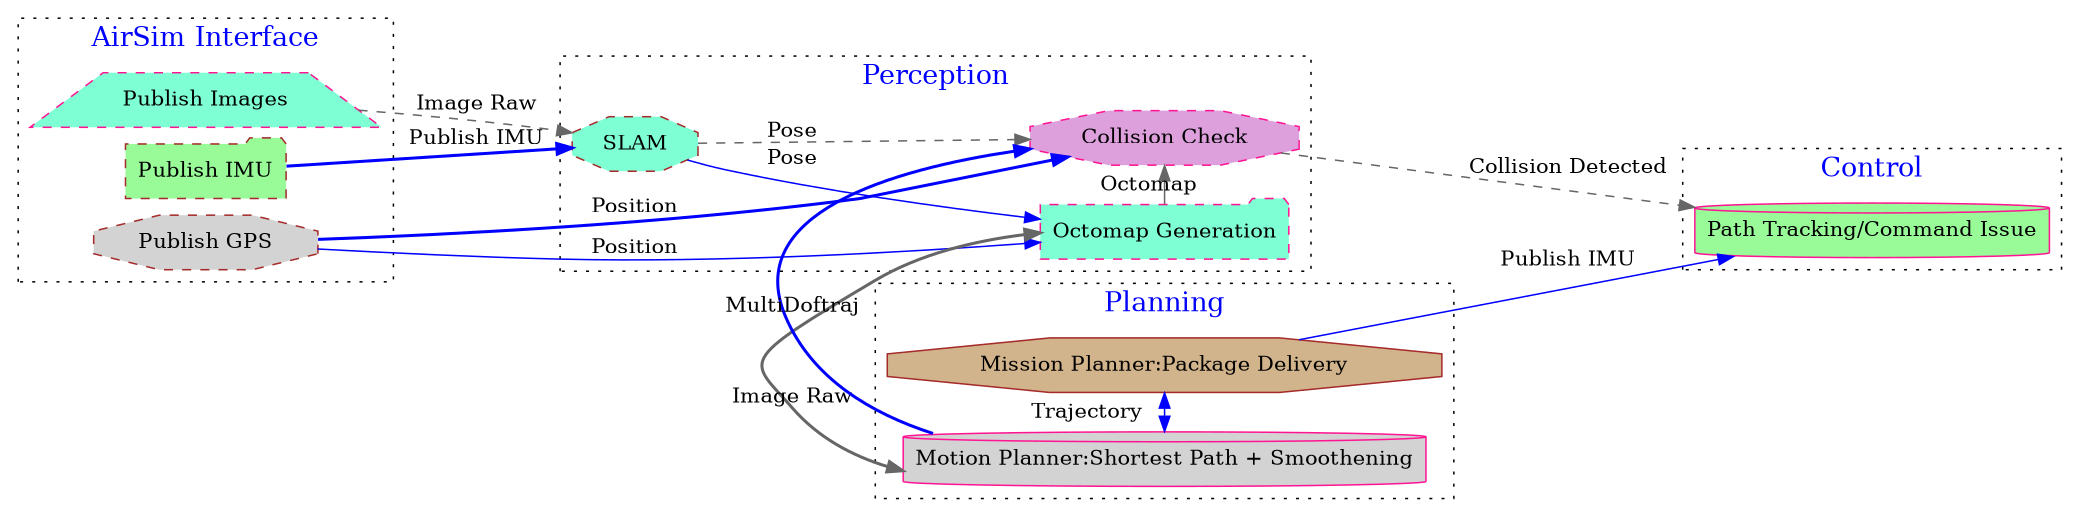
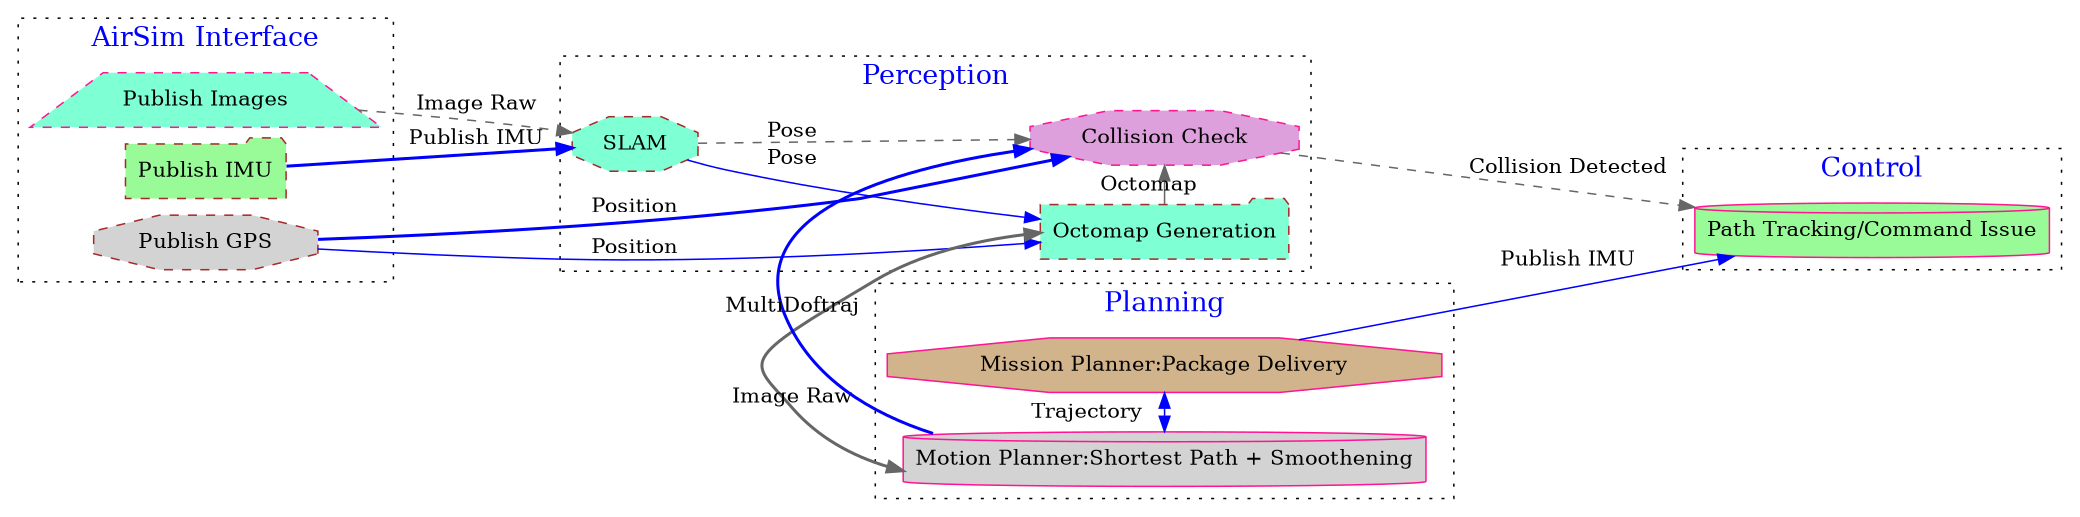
node "Octomap Generation": color deeppink -> brown
node "Mission Planner:Package Delivery": color brown -> deeppink
